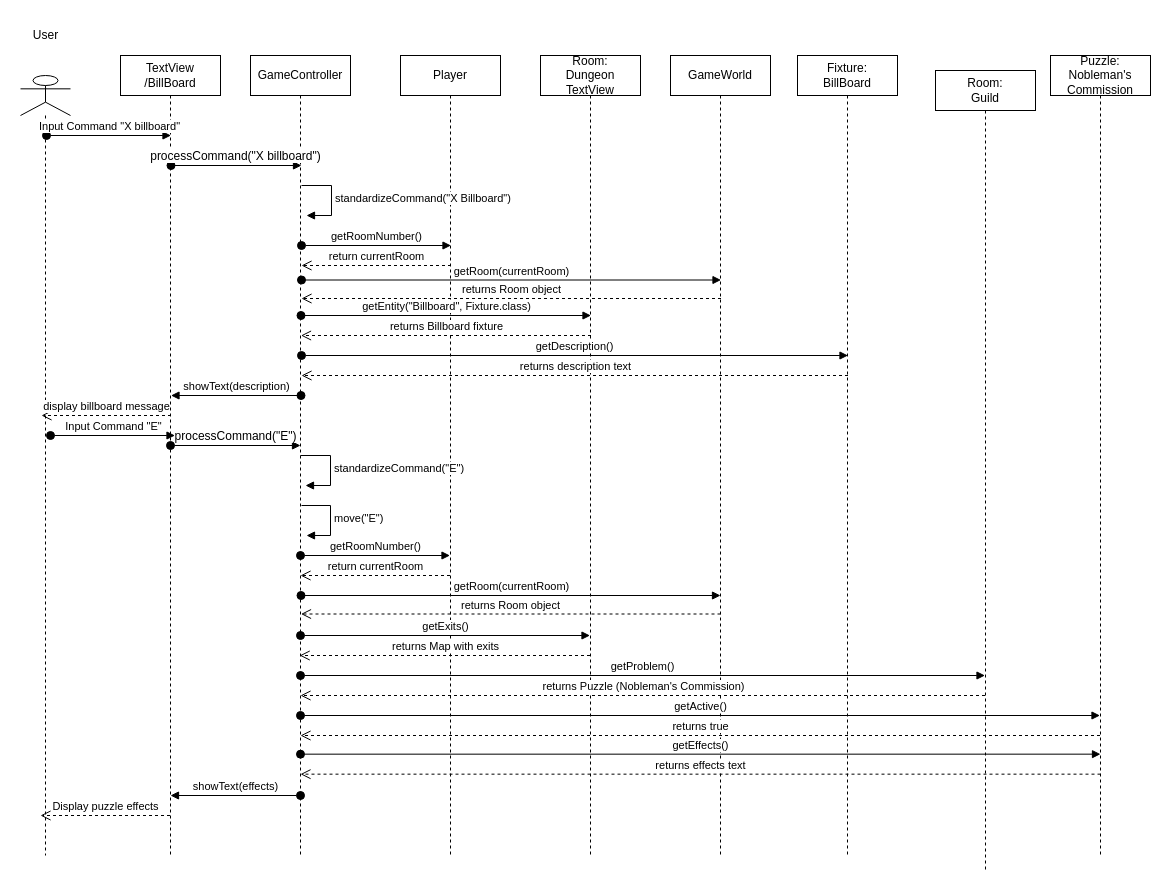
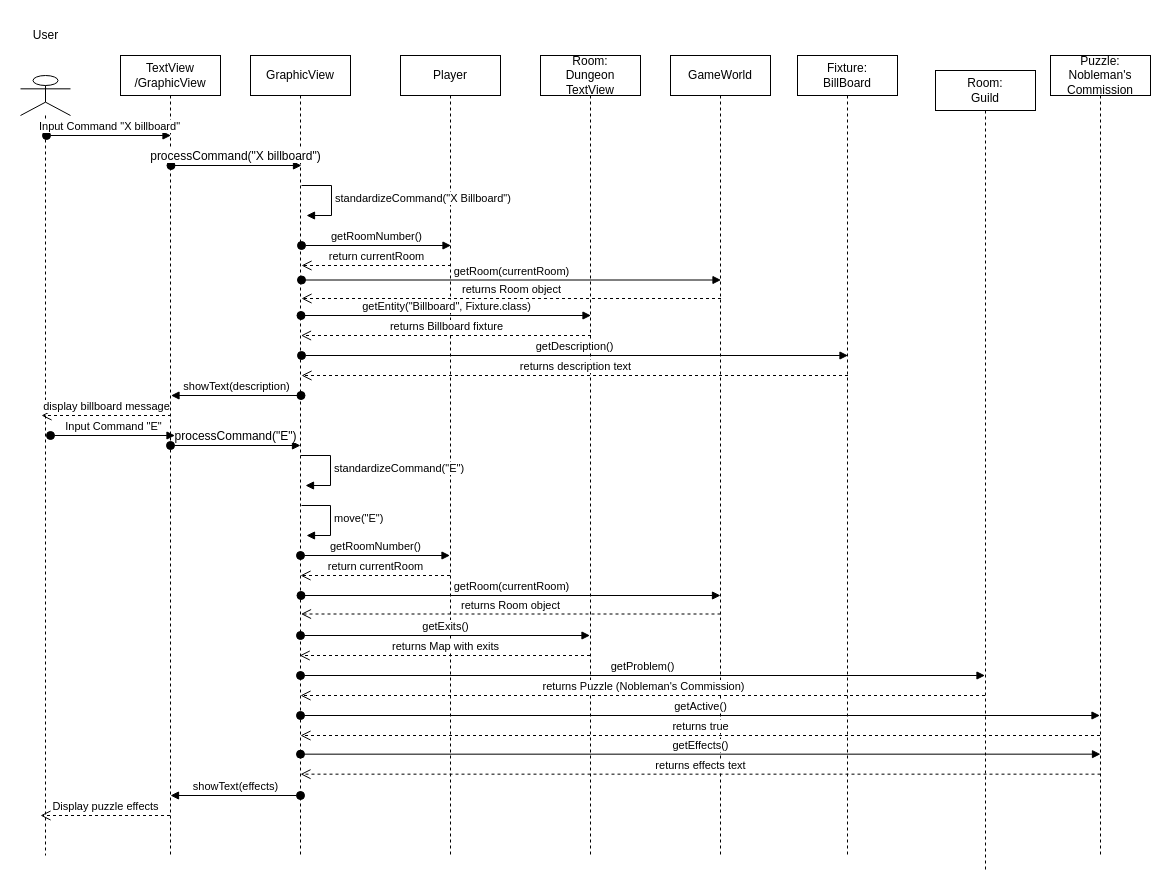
node "TextView /BillBoard": label "TextView /BillBoard" -> "TextView /GraphicView"
node "GameController": label "GameController" -> "GraphicView"
